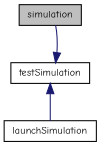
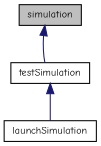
edge "simulation" -> "testSimulation": reversed
